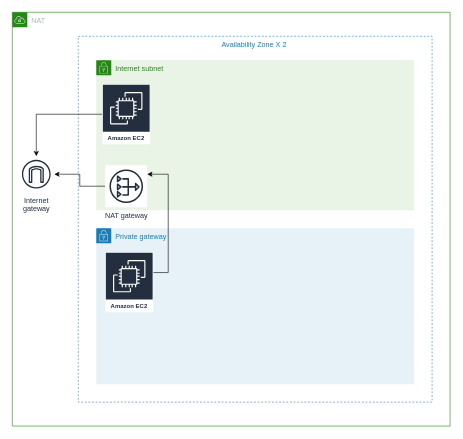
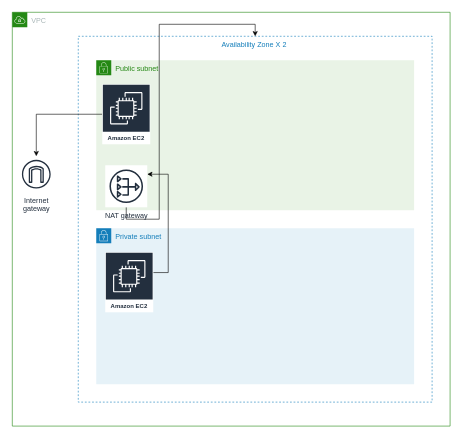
node "NAT": label "NAT" -> "VPC"
node "Internet subnet": label "Internet subnet" -> "Public subnet"
edge "NAT gateway" -> "Internet gateway": now "NAT gateway" -> "Availability Zone X 2"
node "Private gateway": label "Private gateway" -> "Private subnet"
